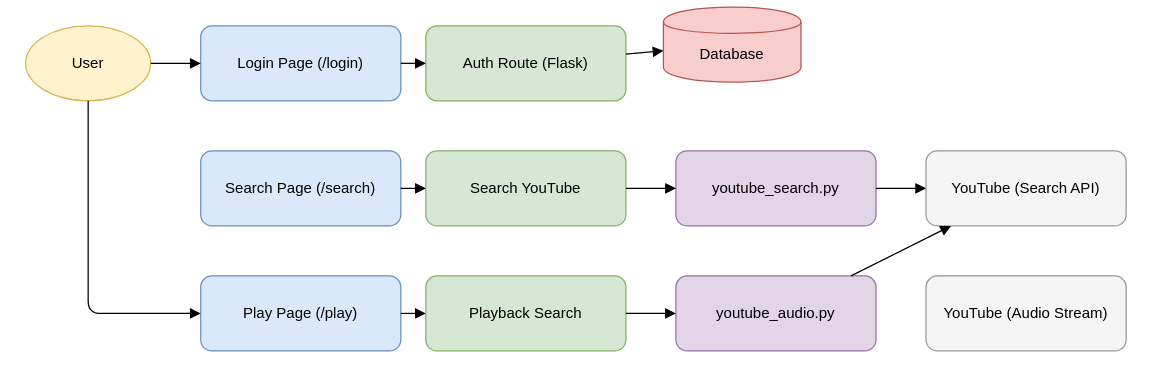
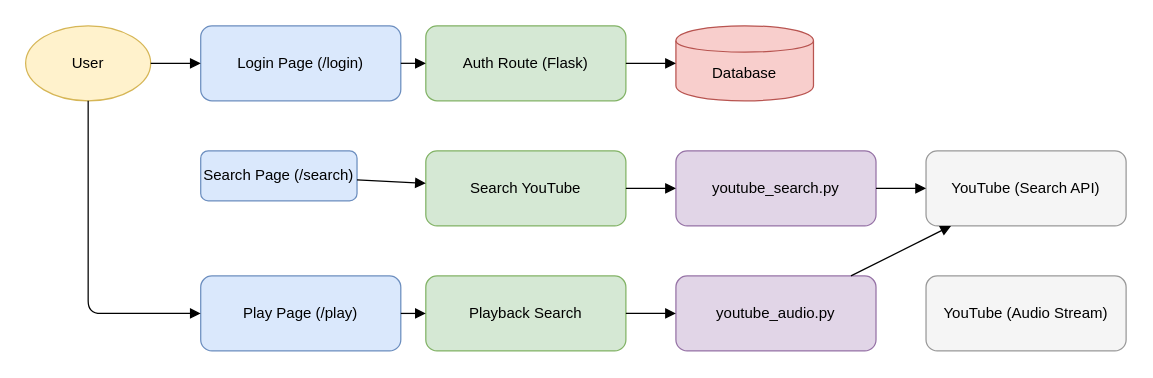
node "Database": moved (732, 44) -> (744, 63)
node "Search Page (/search)": size 200x75 -> 156x50
